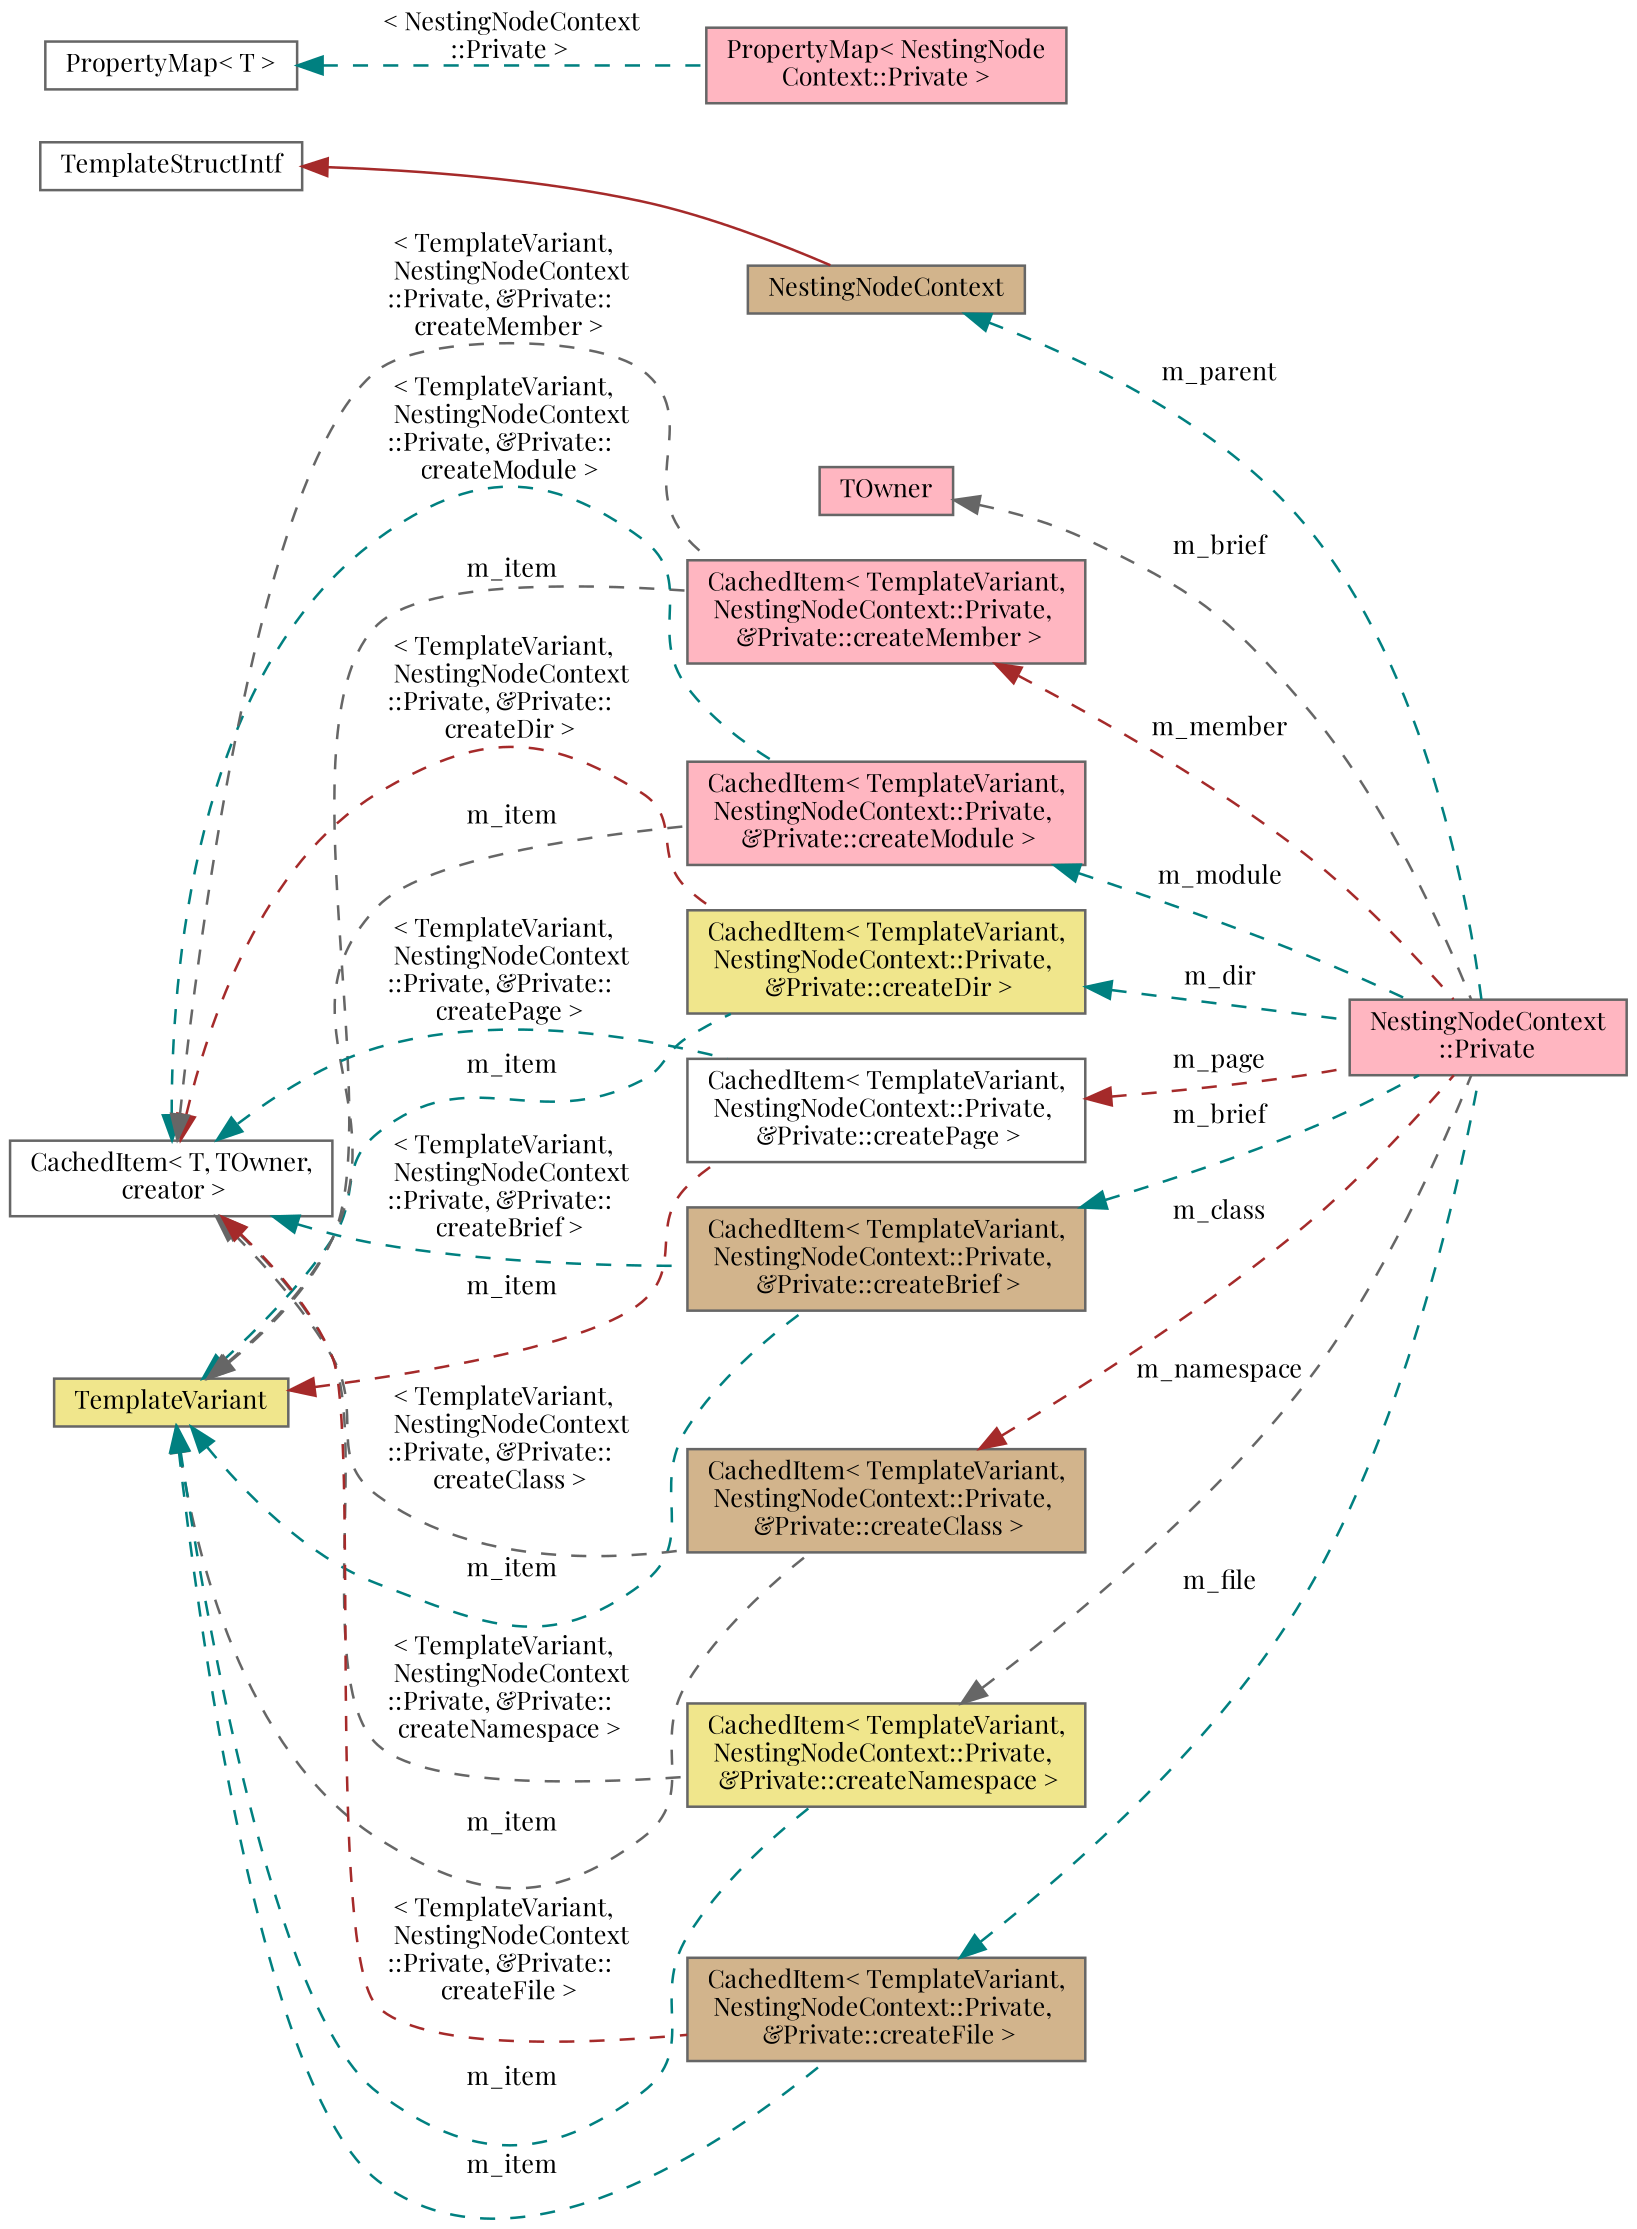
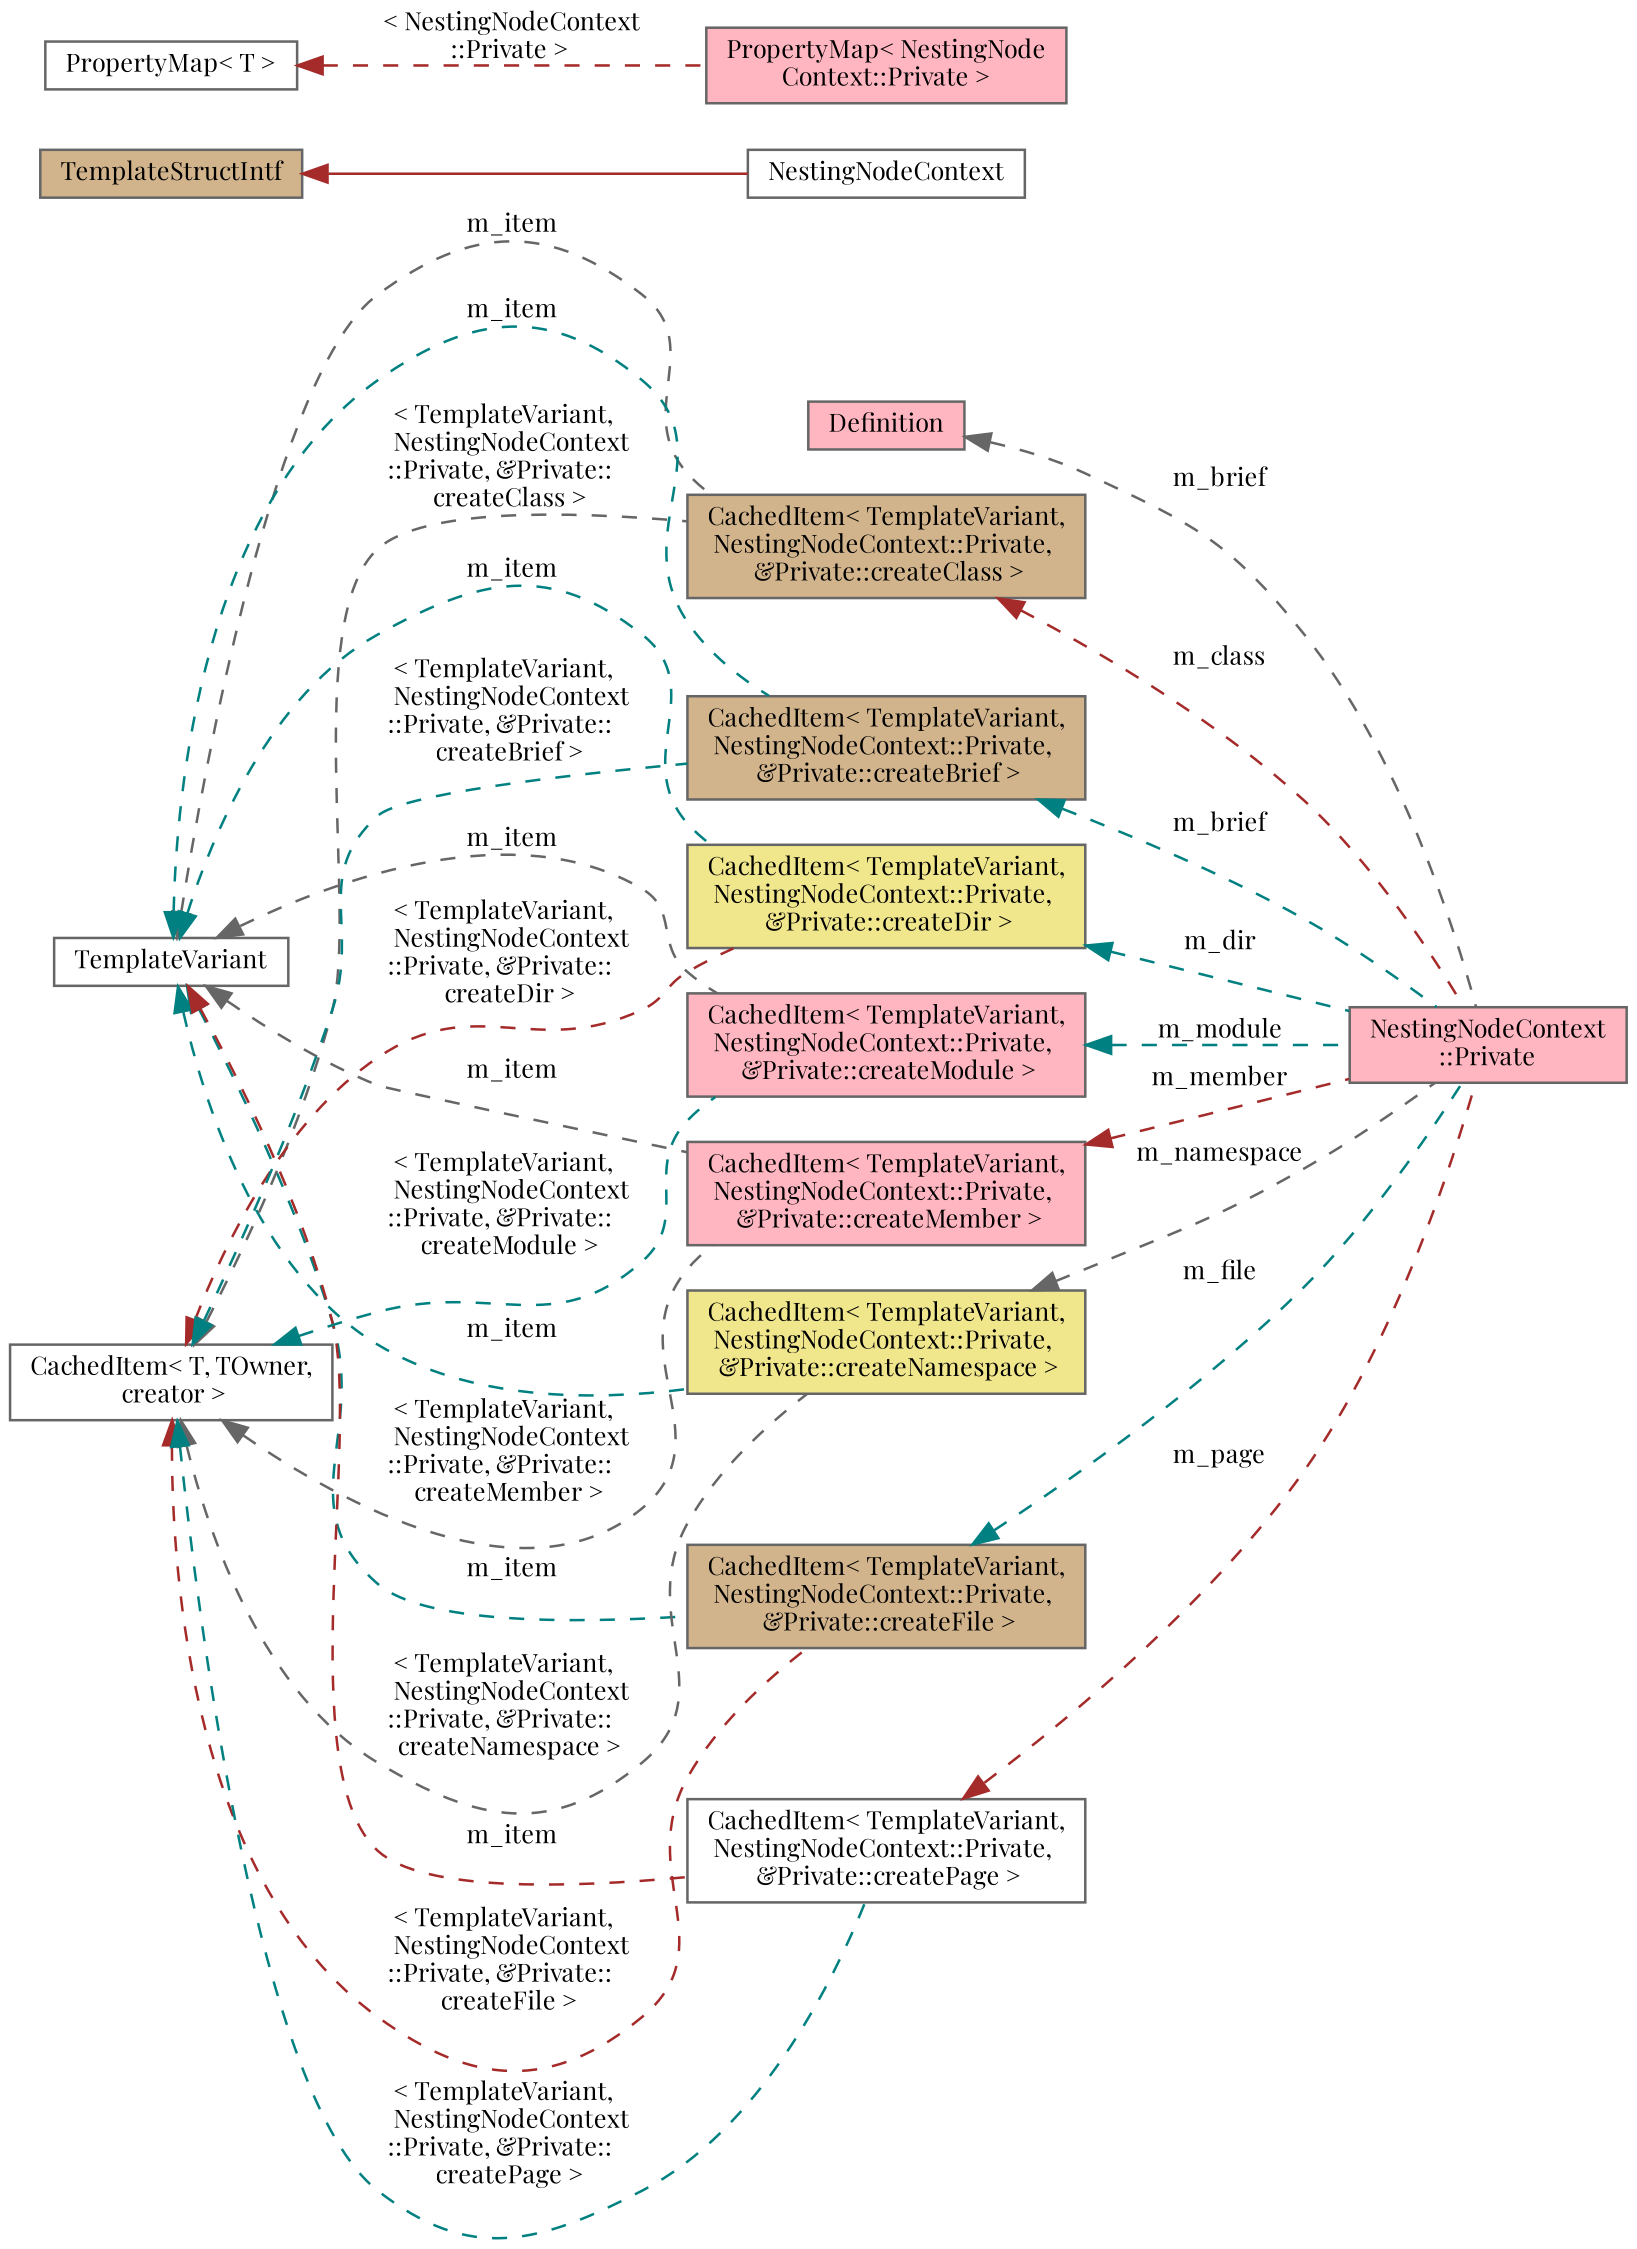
edge "PropertyMap< NestingNode Context::Private >" -> "PropertyMap< T >": color teal -> brown
node "TemplateStructIntf": fillcolor white -> tan
node "NestingNodeContext": fillcolor tan -> white
node "TOwner": label "TOwner" -> "Definition"
edge "NestingNodeContext ::Private" -> "NestingNodeContext": removed, label "m_parent"
node "TemplateVariant": fillcolor khaki -> white
